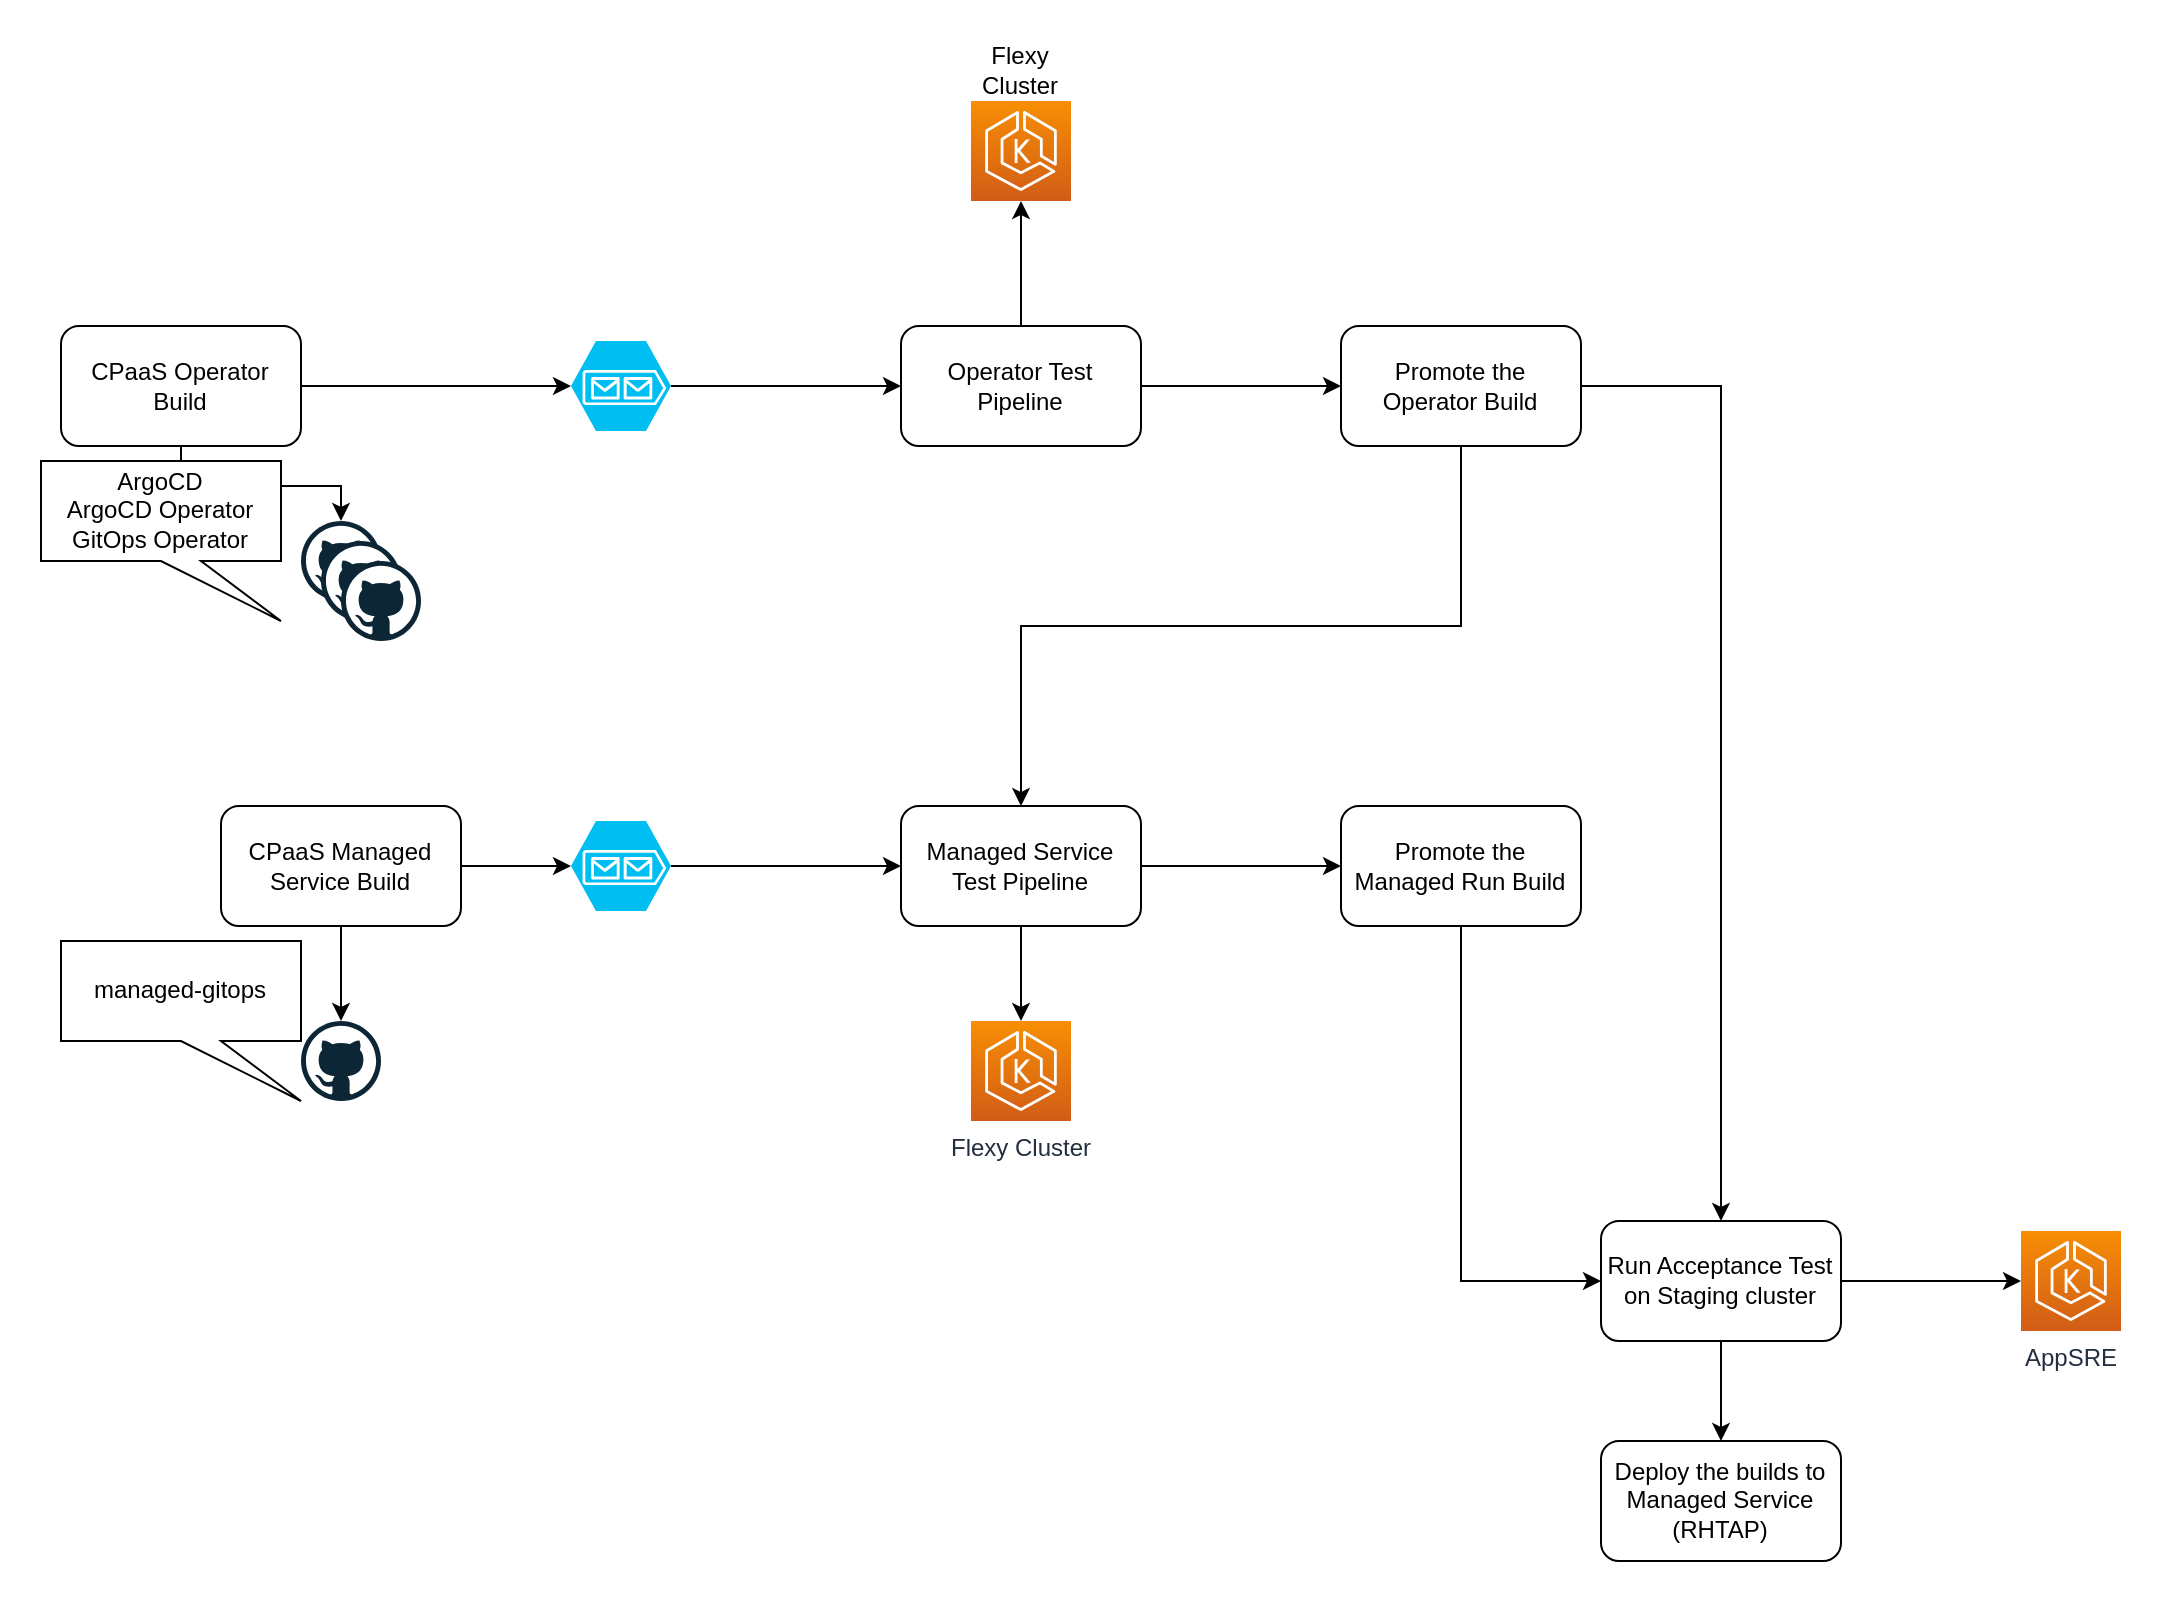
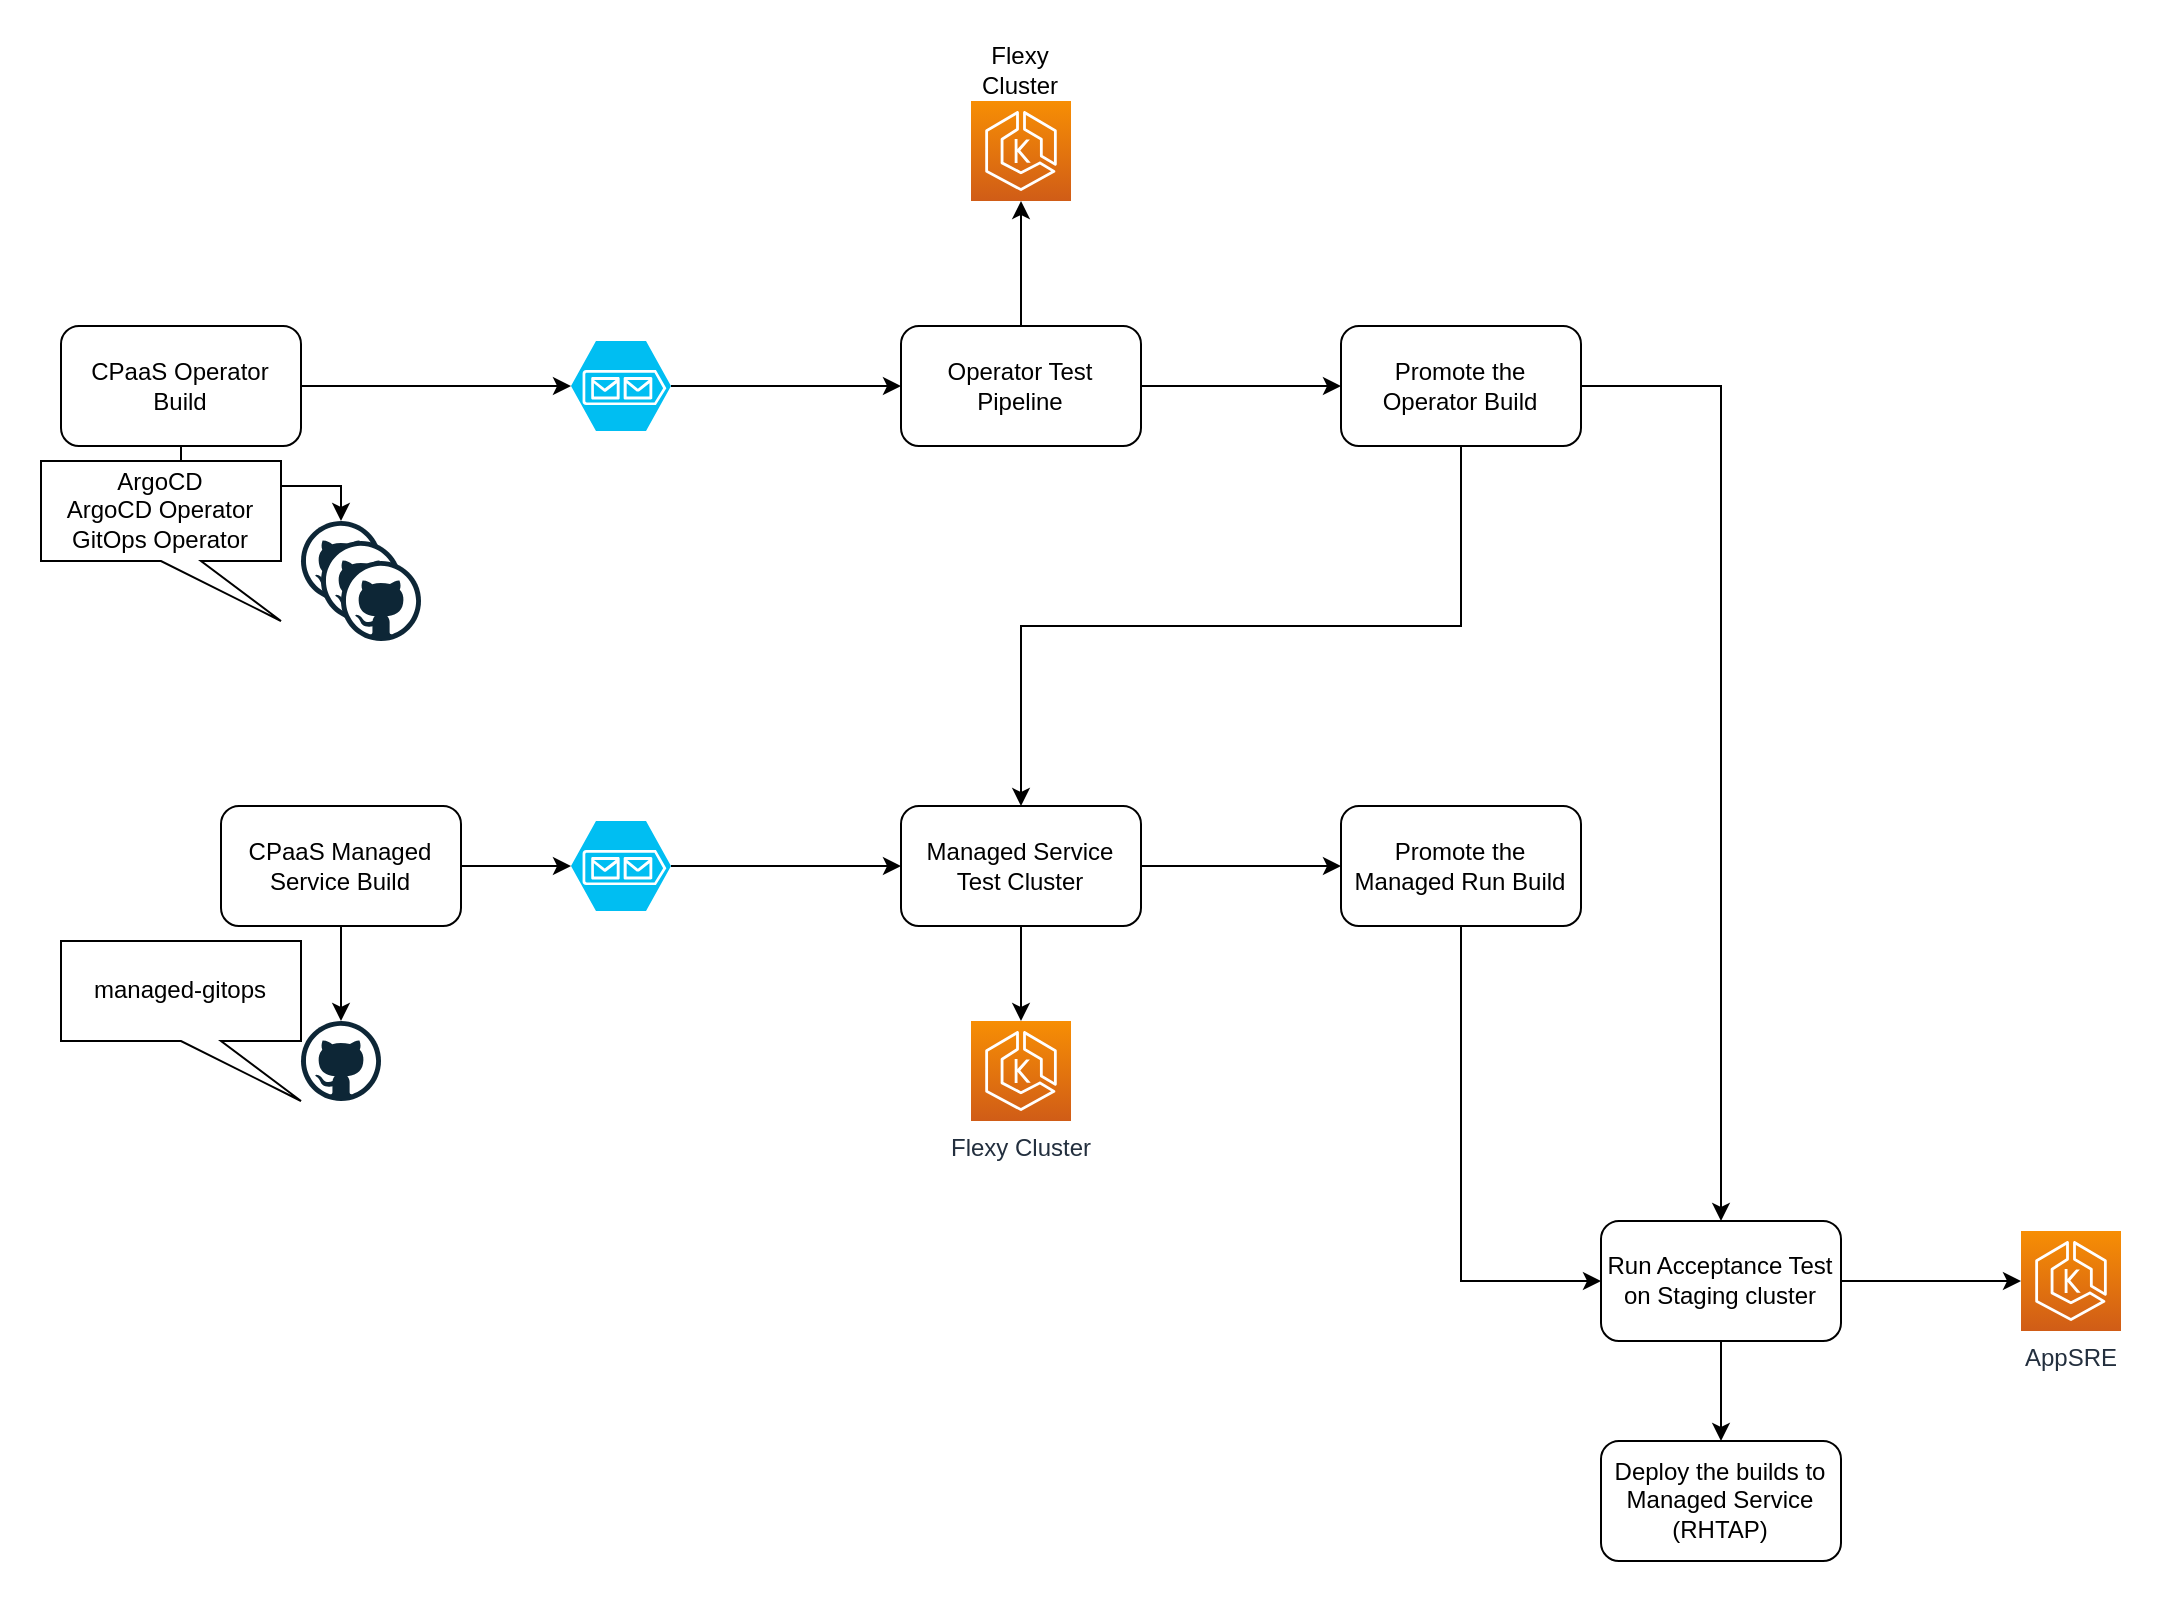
node "Managed Service Test Pipeline": label "Managed Service Test Pipeline" -> "Managed Service Test Cluster"
